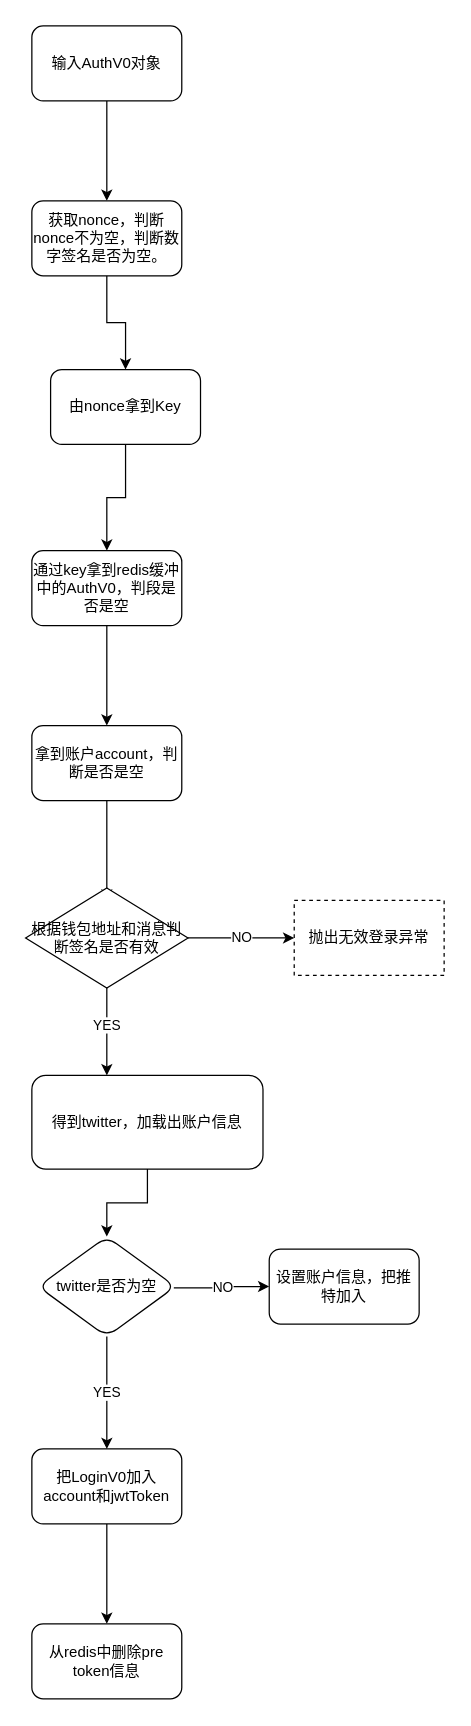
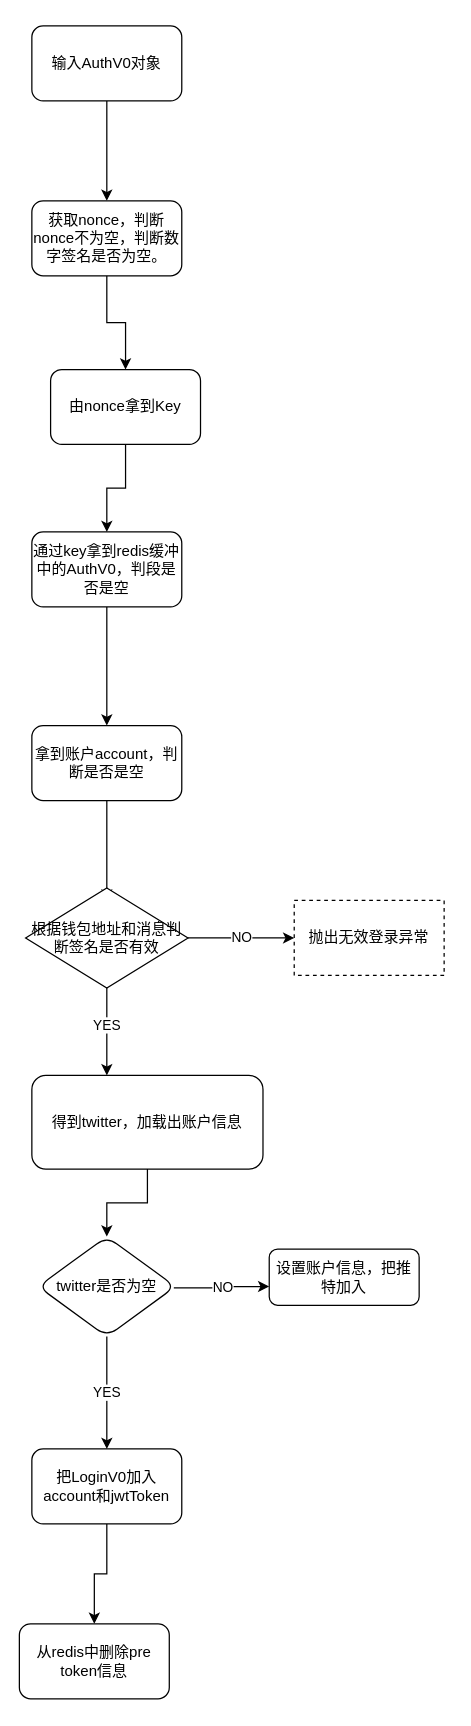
node "通过key拿到redis缓冲中的AuthV0，判段是否是空": moved (107, 588) -> (107, 569)
node "设置账户信息，把推特加入": size 150x75 -> 150x56
node "从redis中删除pre token信息": moved (107, 1662) -> (94, 1662)
